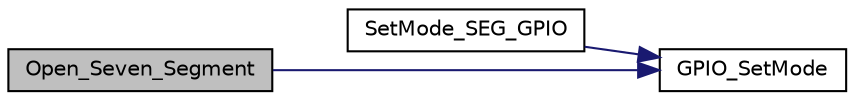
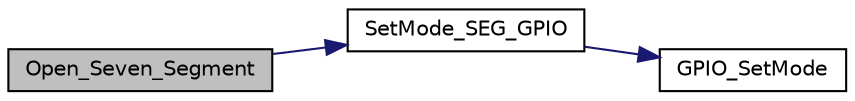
edge "Open_Seven_Segment" -> "GPIO_SetMode": now "Open_Seven_Segment" -> "SetMode_SEG_GPIO"
